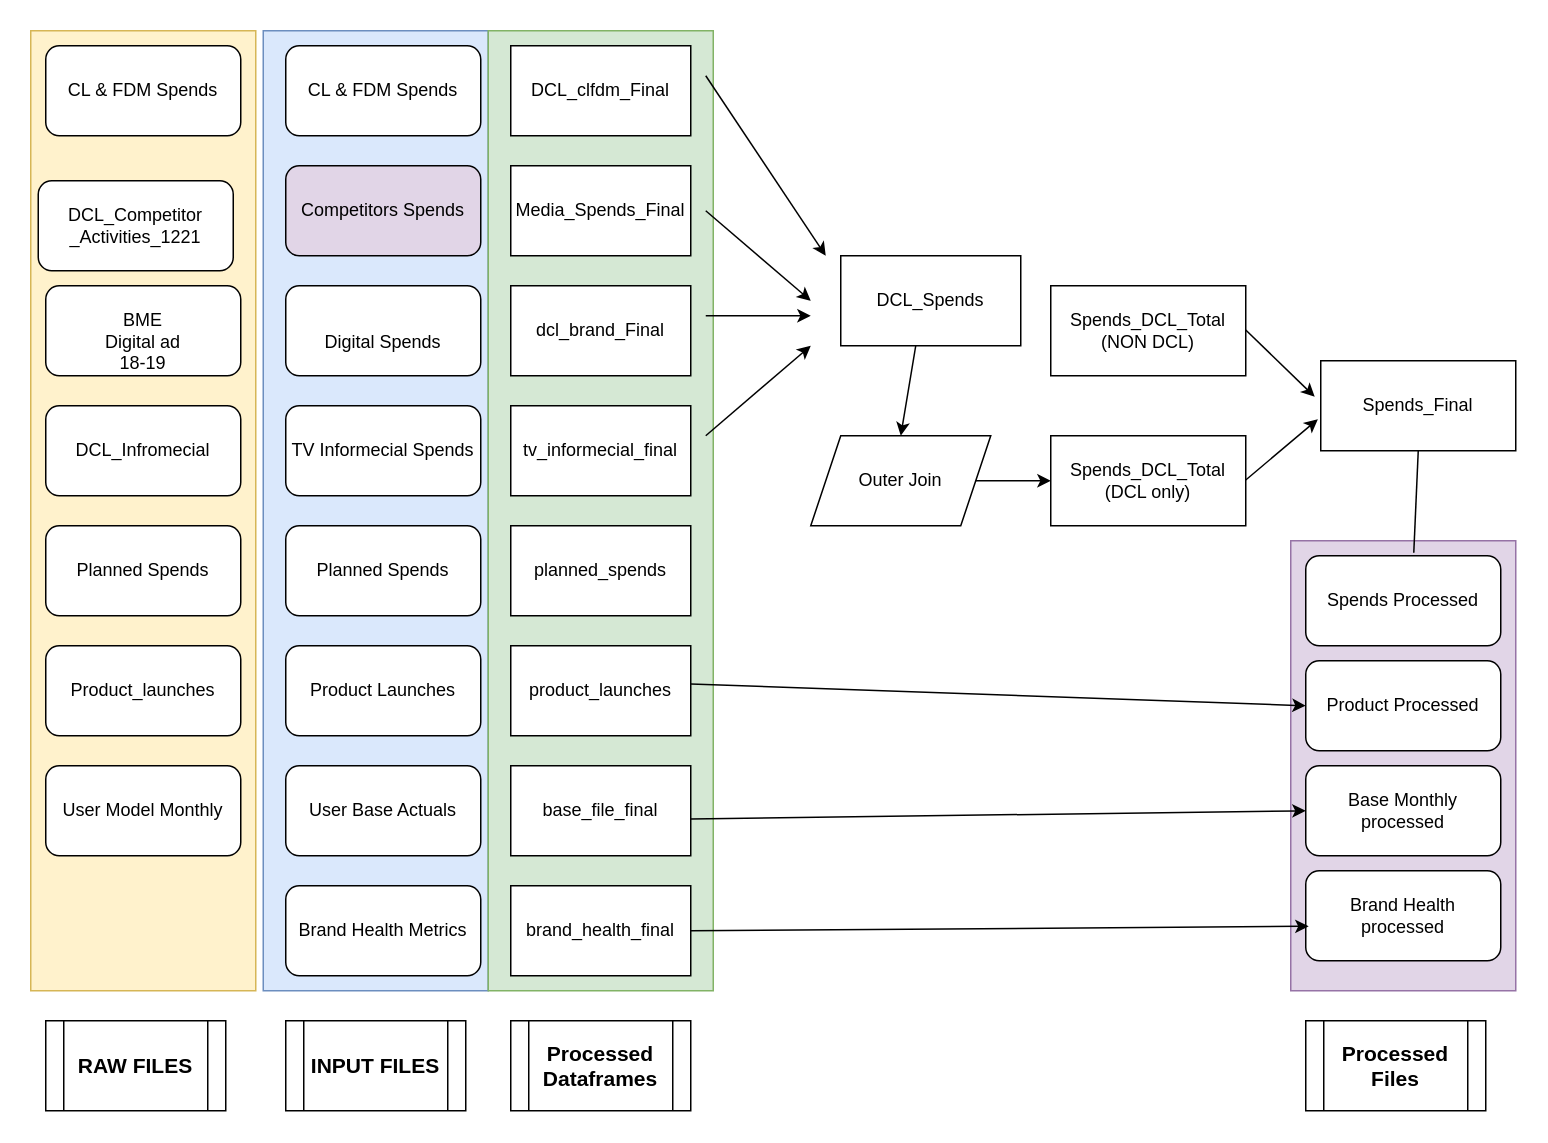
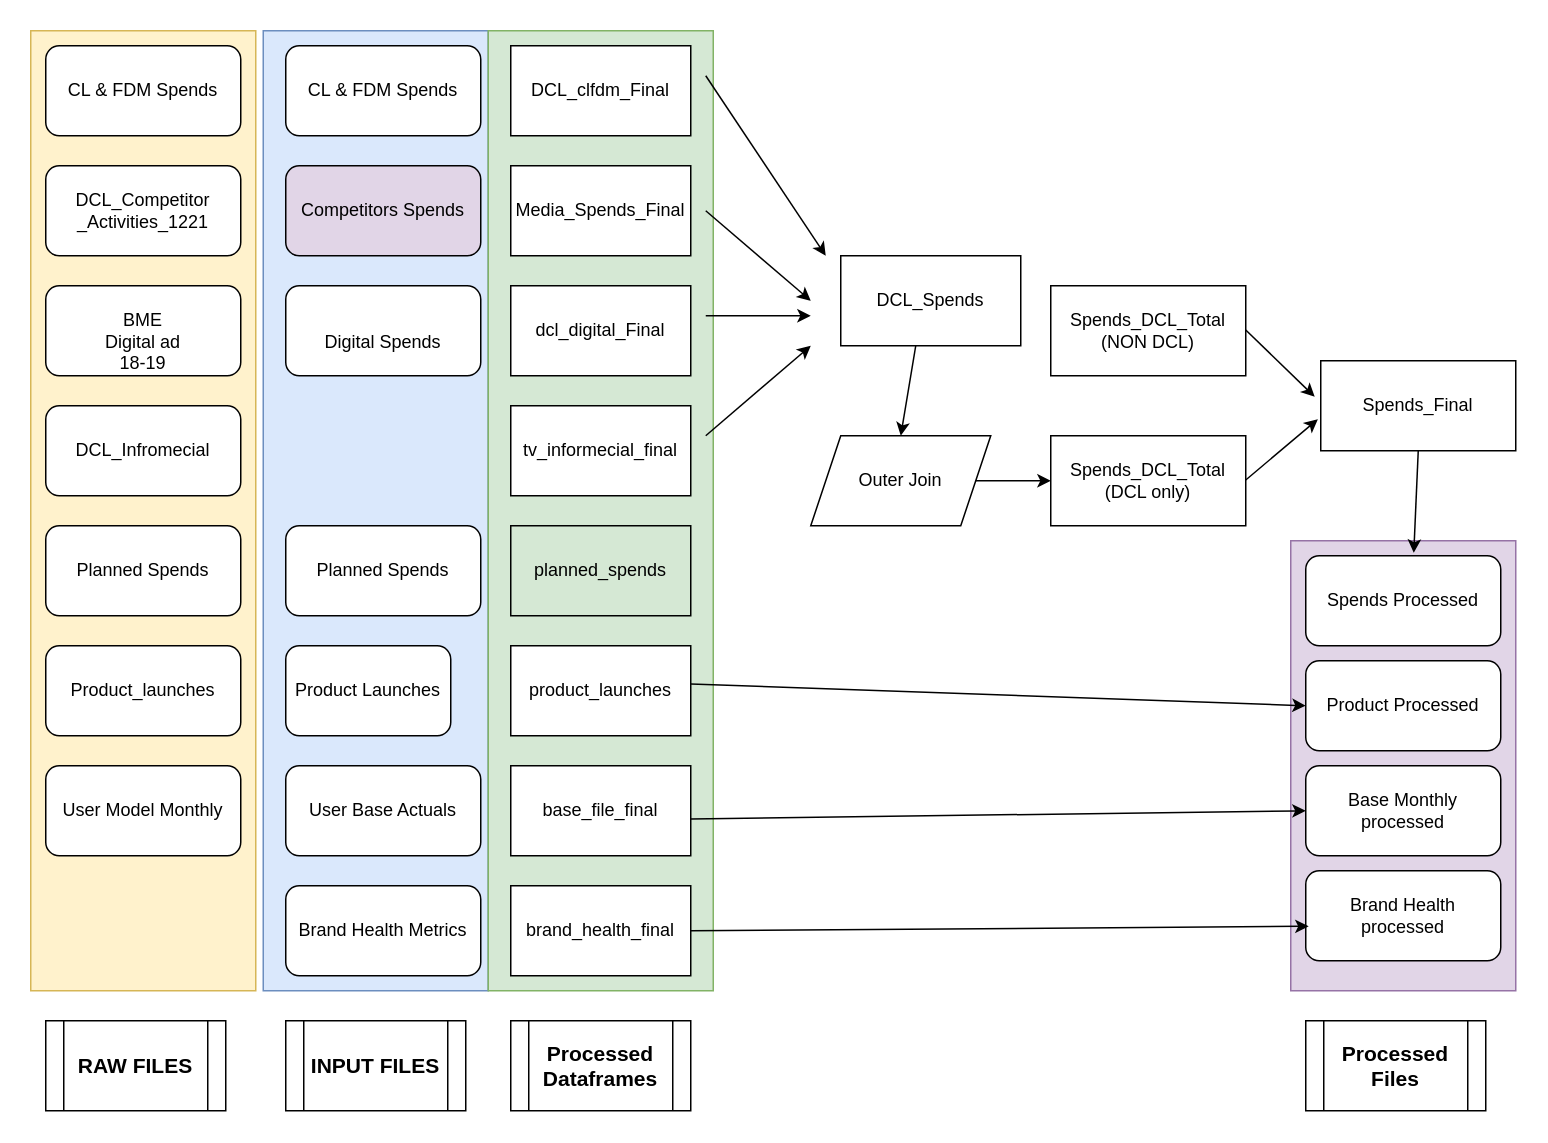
node "DCL_Competitor _Activities_1221": moved (136, 226) -> (143, 211)
node "dcl_brand_Final": label "dcl_brand_Final" -> "dcl_digital_Final"
node "TV Informecial Spends": removed
edge "Spends_Final" -- "Spends Processed": arrowhead none -> classic
node "planned_spends": fillcolor #ffffff -> #d5e8d4
node "Product Launches": size 195x90 -> 165x90
